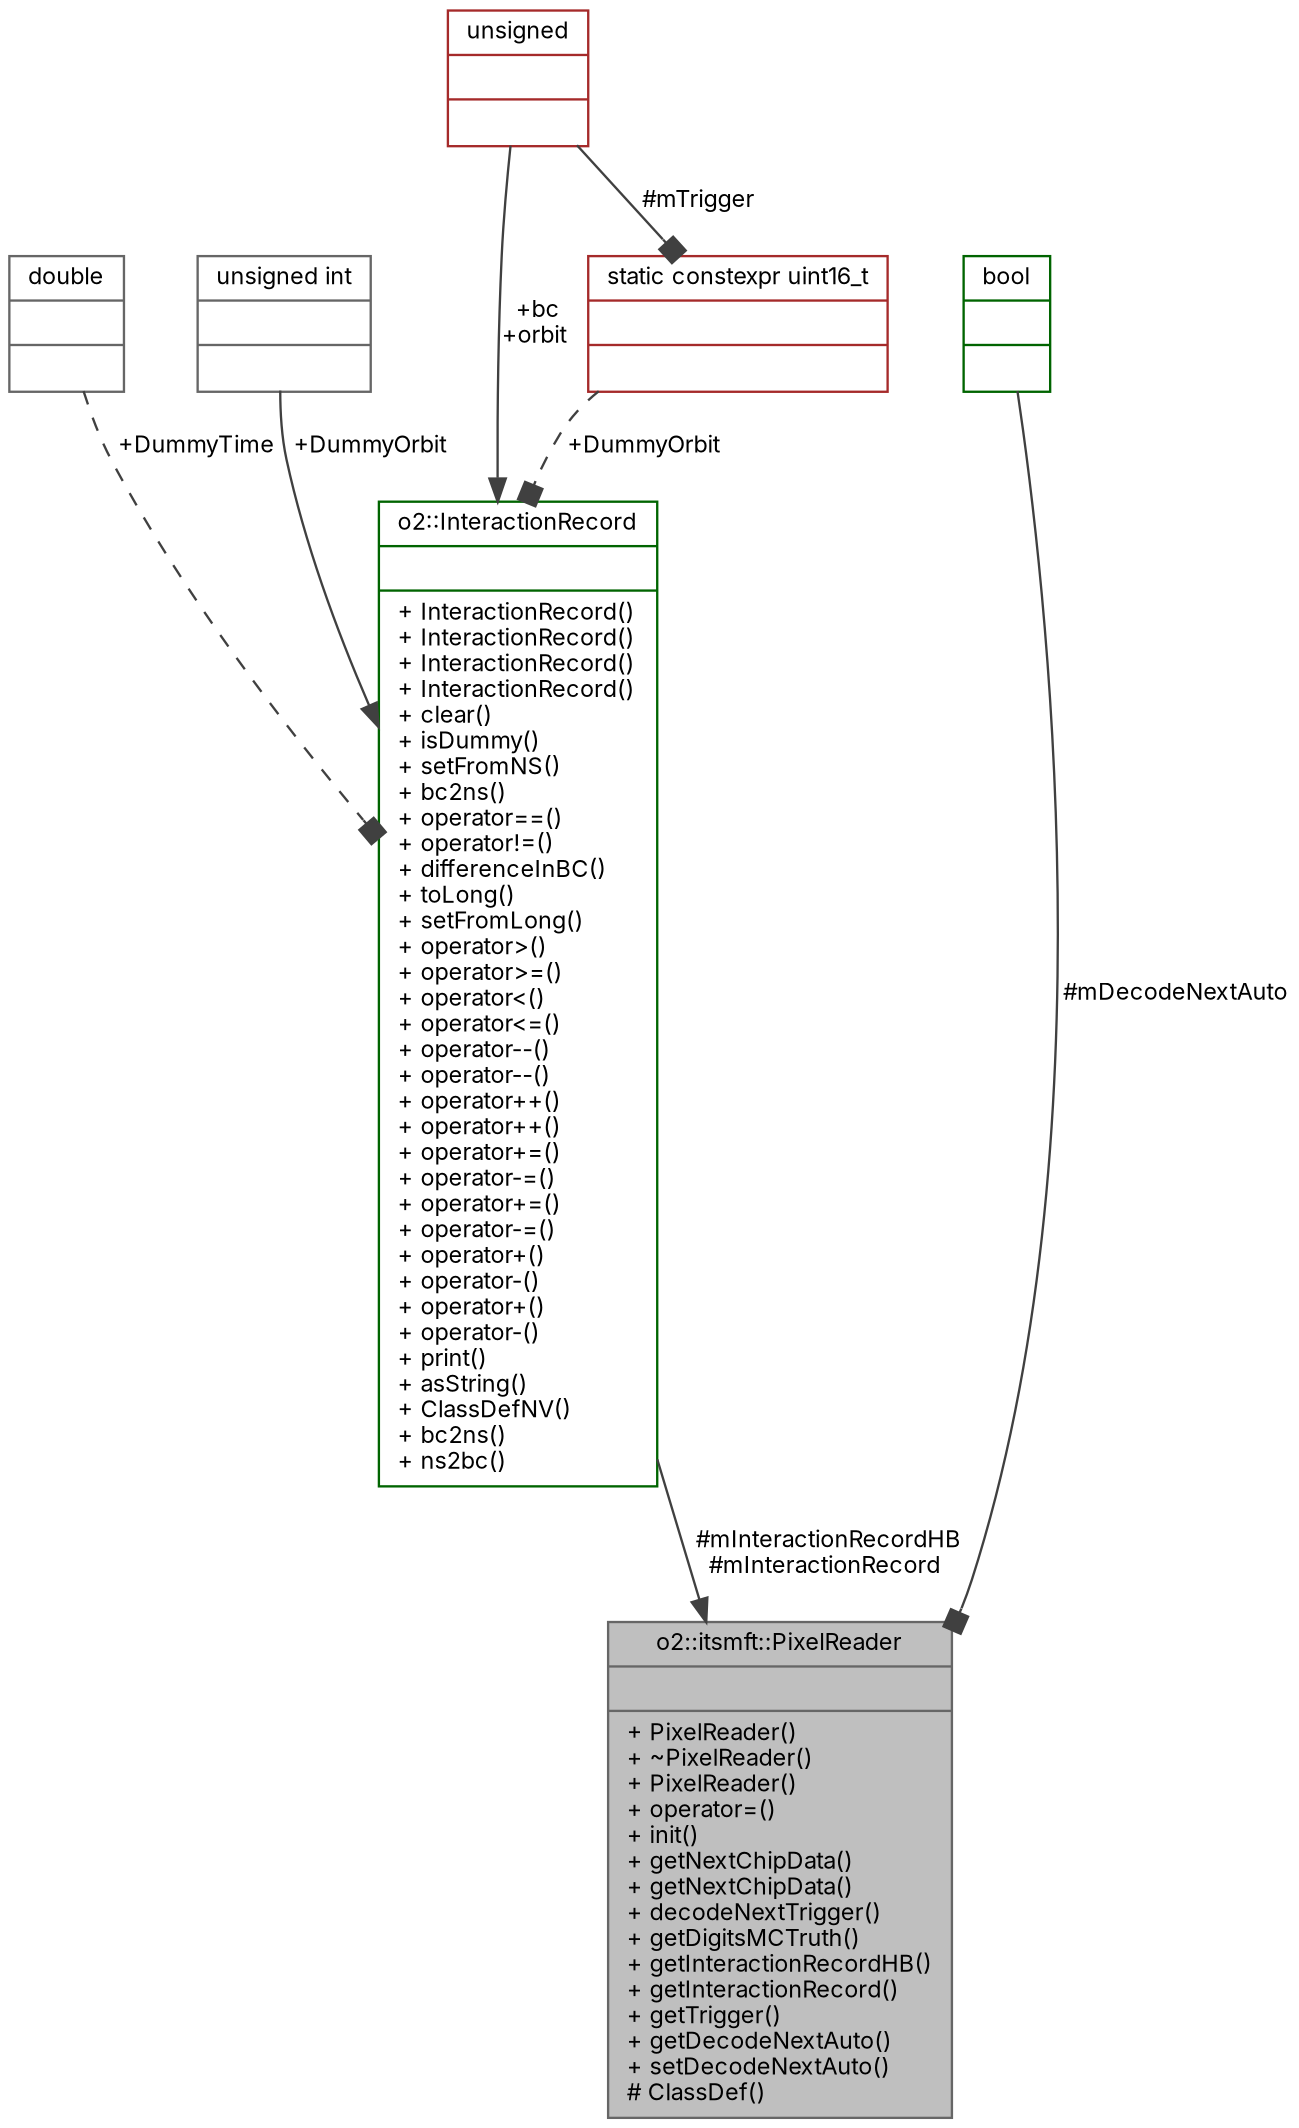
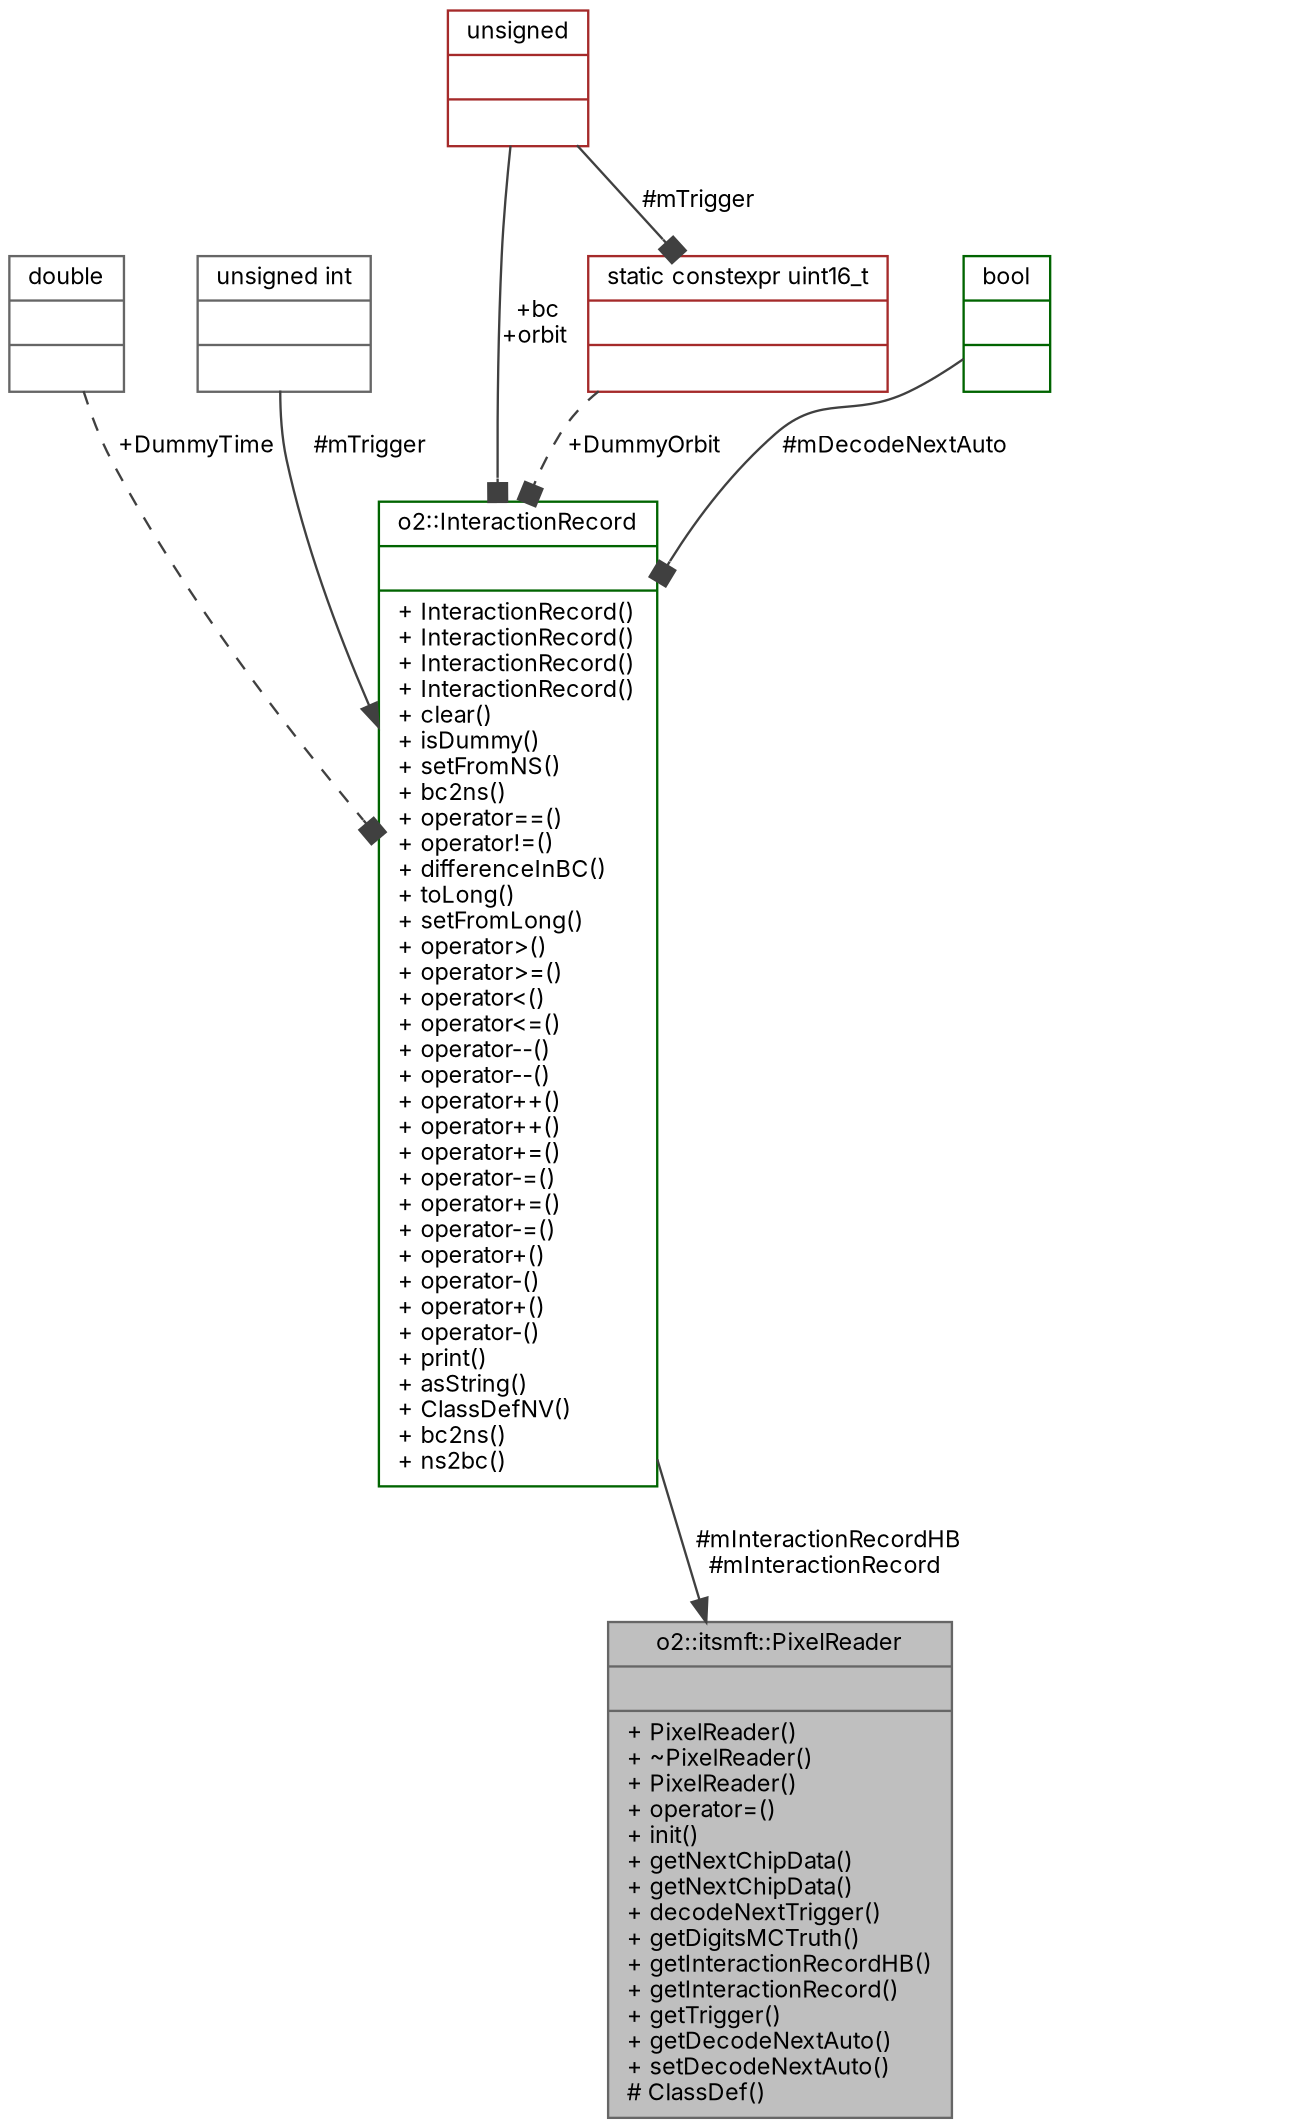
edge "unsigned" -> "o2::InteractionRecord": arrowhead normal -> box
edge "unsigned int" -> "o2::InteractionRecord": label " +DummyOrbit" -> " #mTrigger"
edge "bool" -> "o2::itsmft::PixelReader": now "bool" -> "o2::InteractionRecord"
